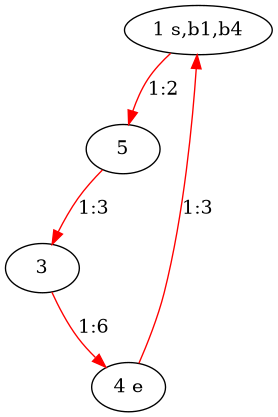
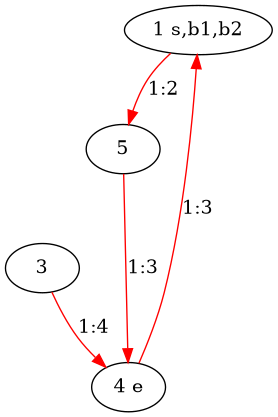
node "1 s,b1,b4": label "1 s,b1,b4" -> "1 s,b1,b2"
edge "5" -> "3": now "5" -> "4 e"
edge "3" -> "4 e": label "1:6" -> "1:4"
